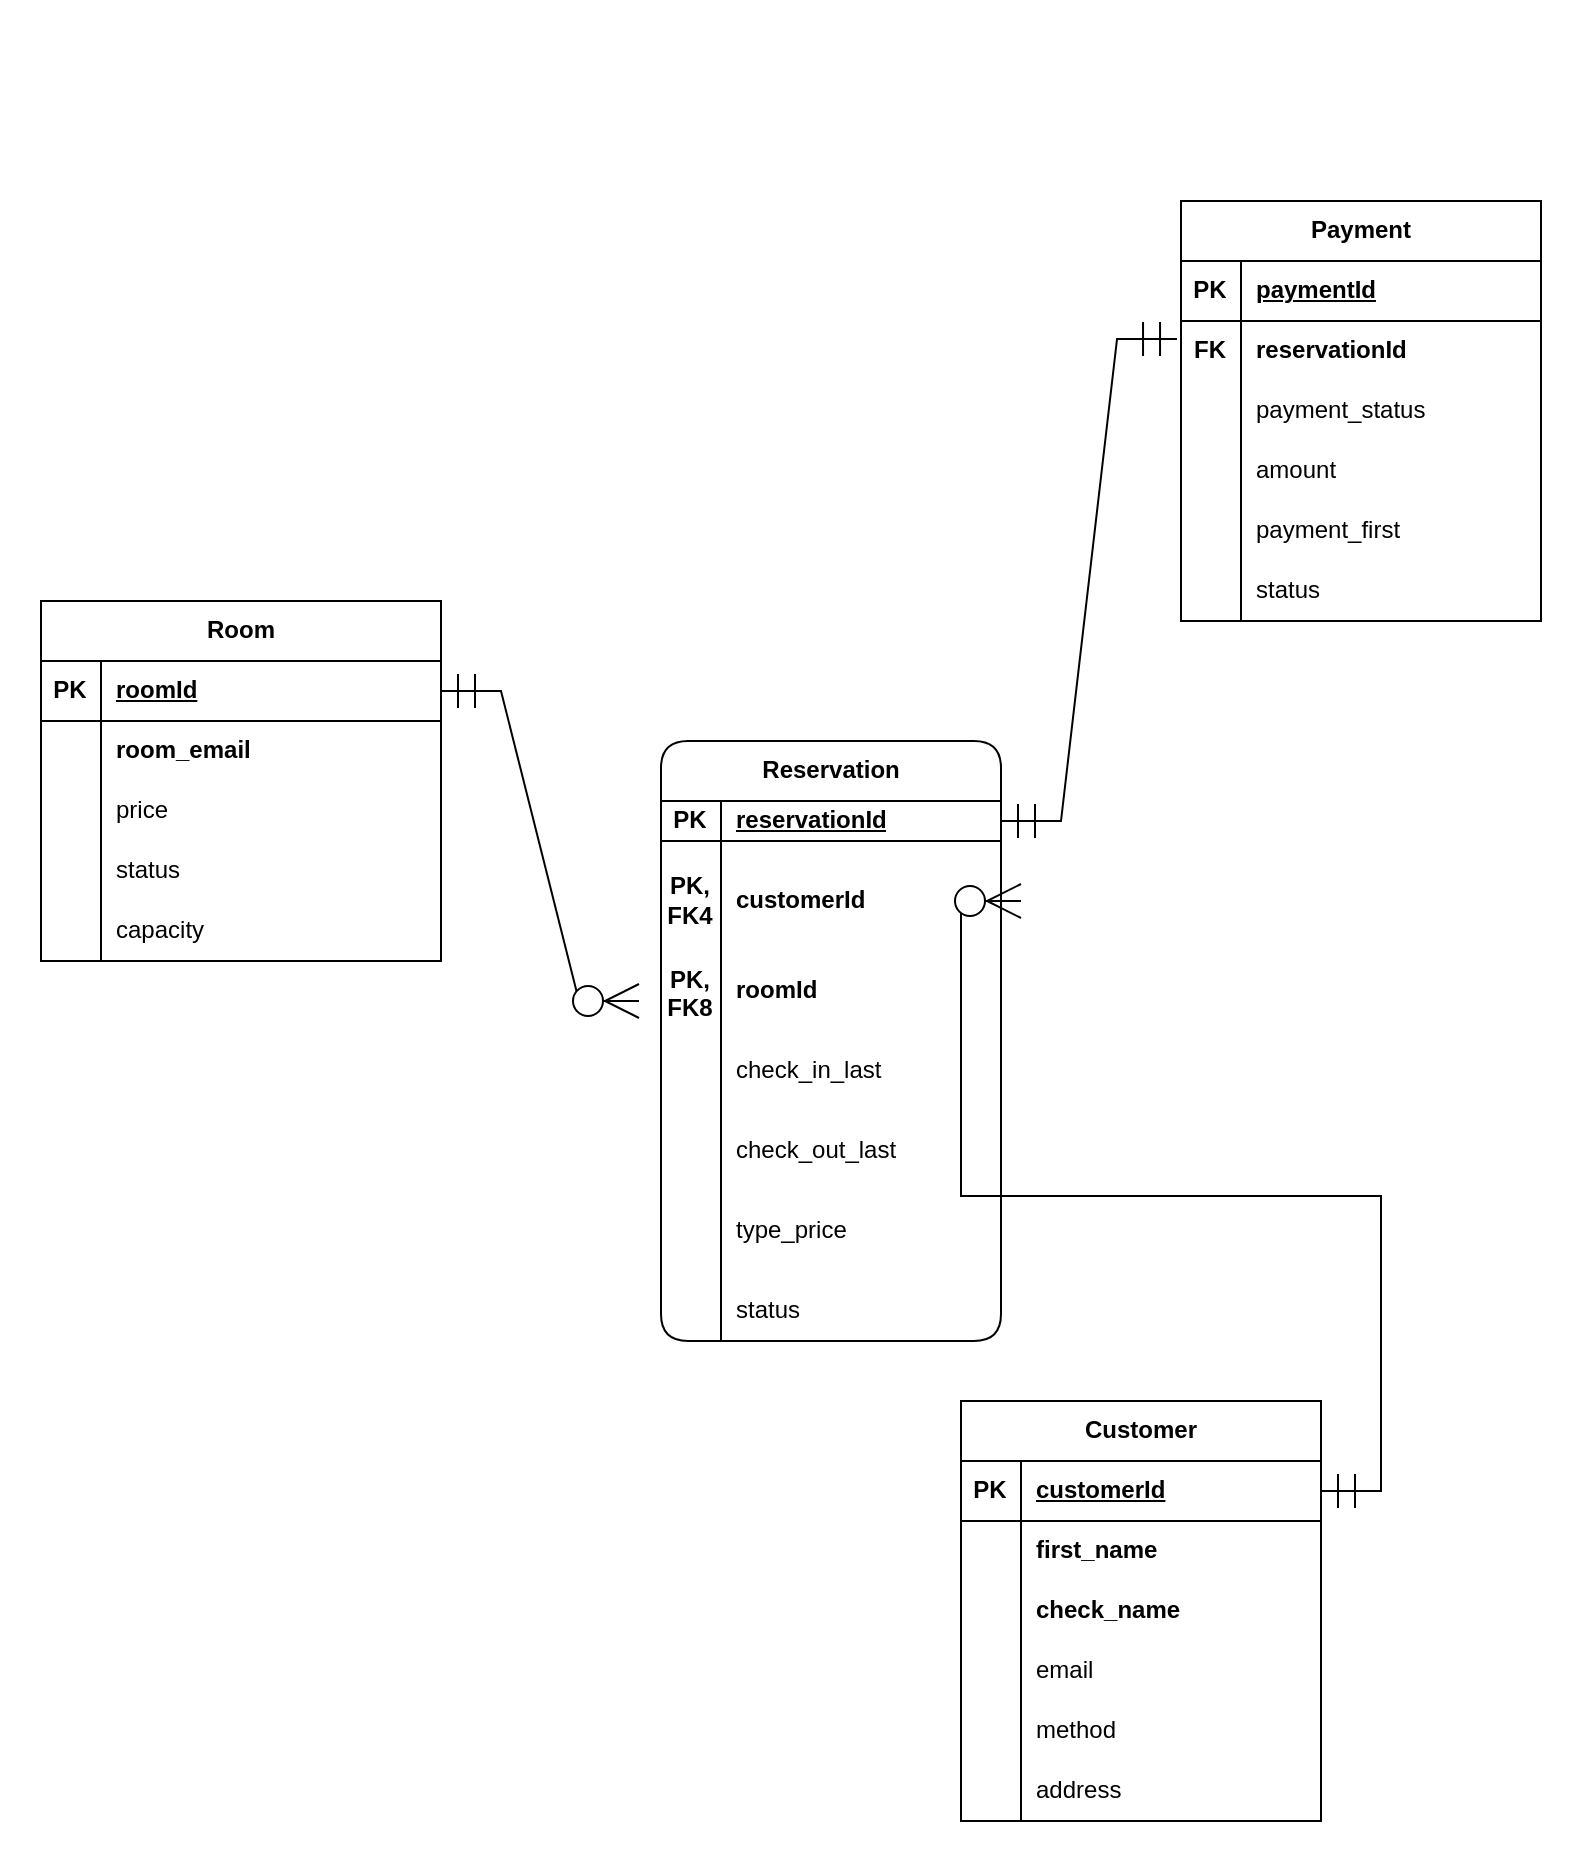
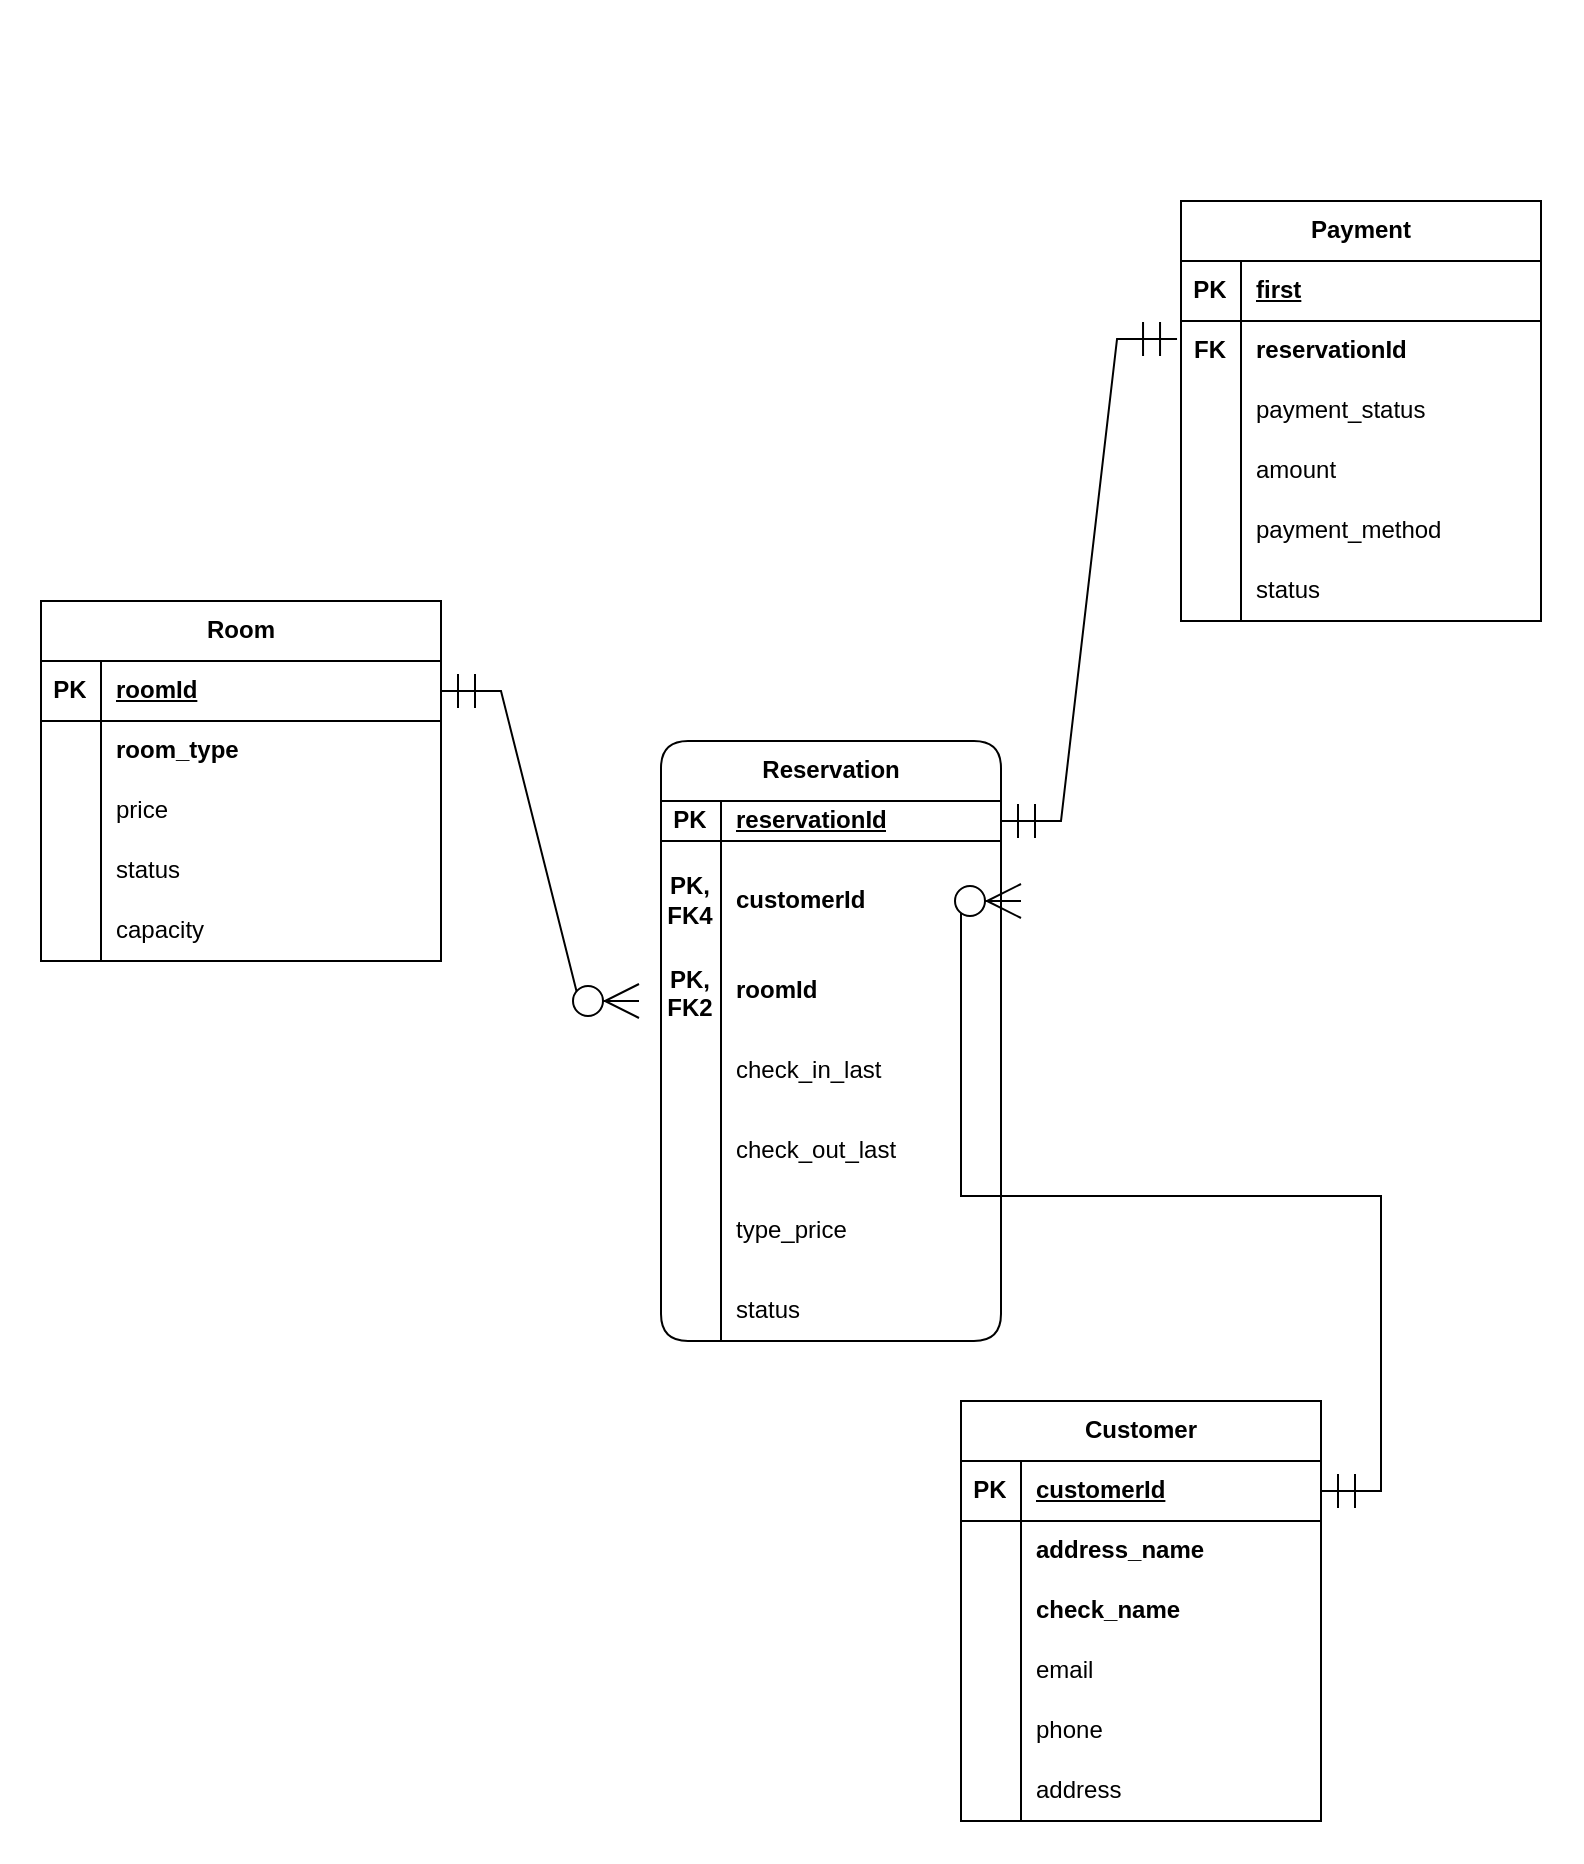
node "paymentId": label "paymentId" -> "first"
node "payment_first": label "payment_first" -> "payment_method"
node "room_email": label "room_email" -> "room_type"
node "PK, FK8": label "PK, FK8" -> "PK, FK2"
node "first_name": label "first_name" -> "address_name"
node "method": label "method" -> "phone"
